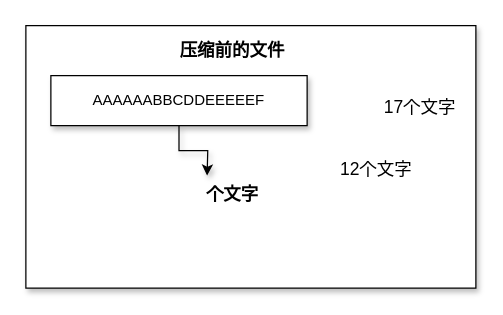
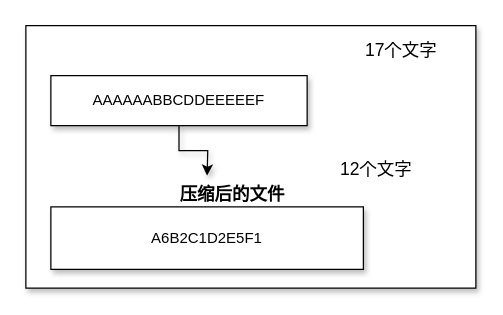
node "压缩前的文件": removed
node "17个文字": moved (419, 107) -> (401, 51)
node "个文字": label "个文字" -> "压缩后的文件"
node "A6B2C1D2E5F1": added
